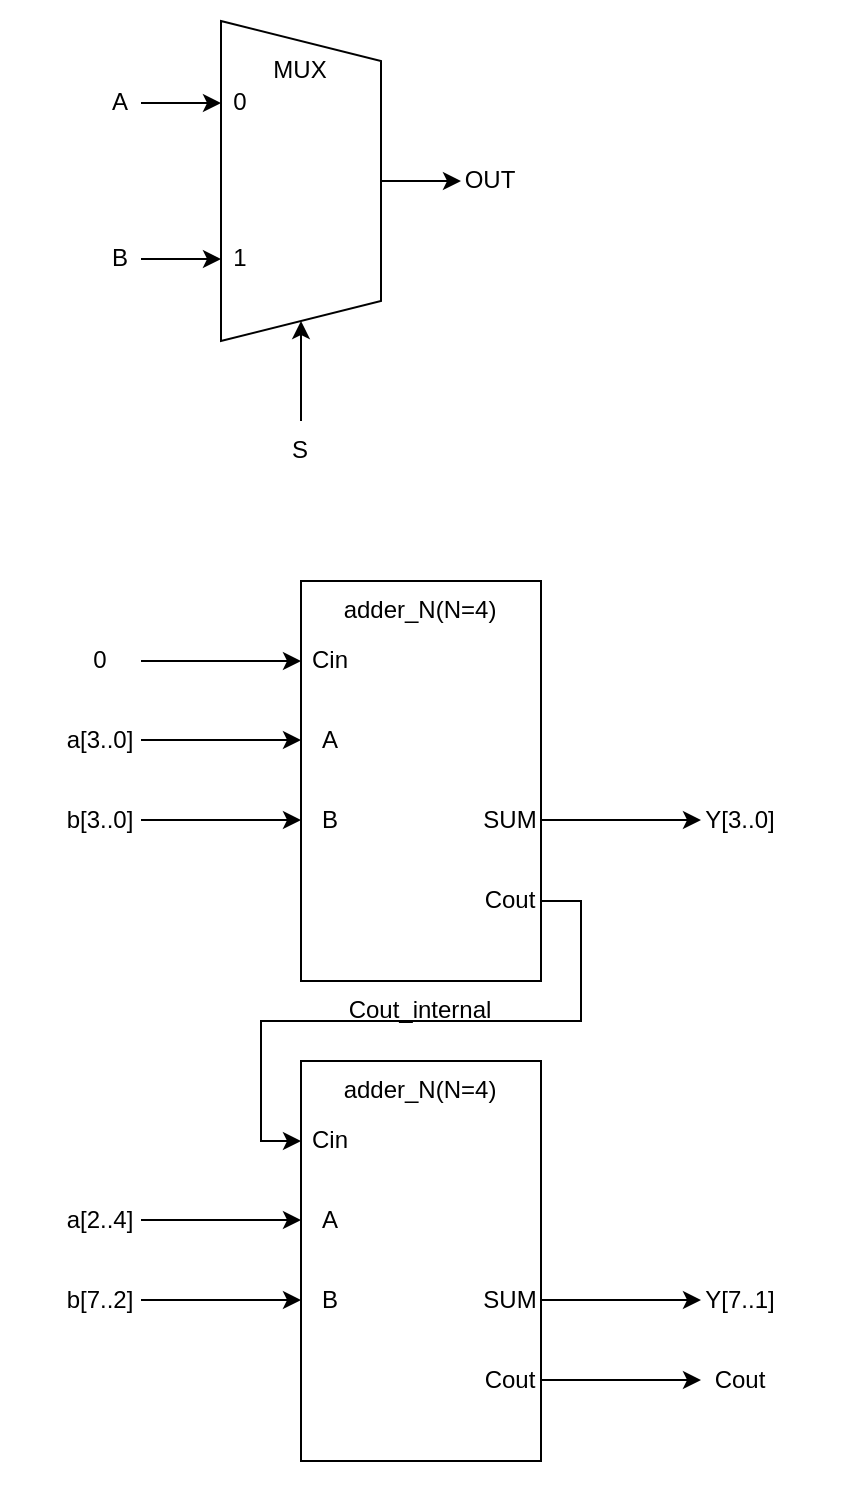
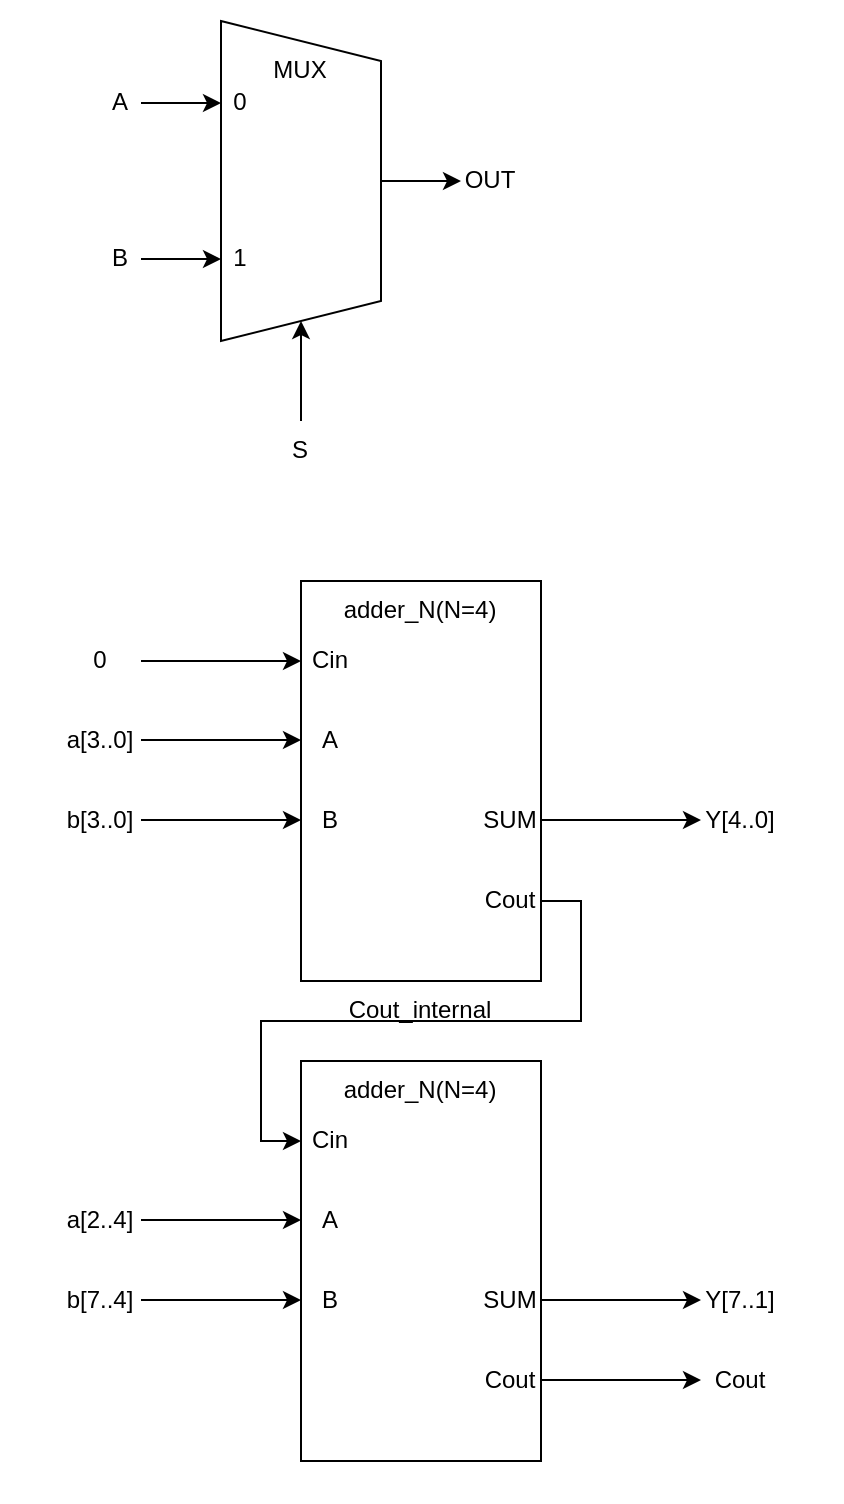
node "Y[3..0]": label "Y[3..0]" -> "Y[4..0]"
node "b[7..2]": label "b[7..2]" -> "b[7..4]"
